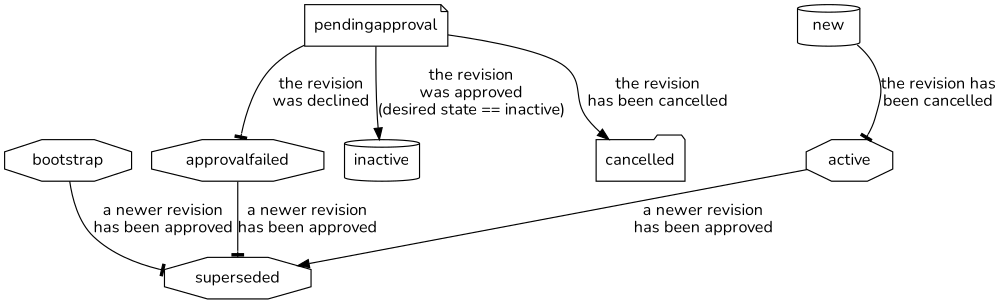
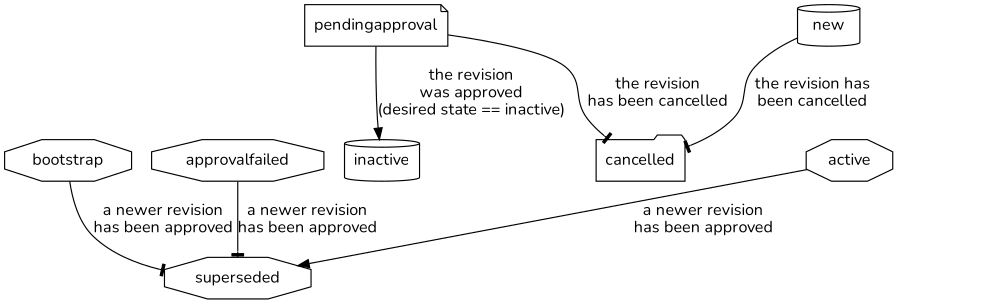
edge "pendingapproval" -> "cancelled": arrowhead normal -> tee
edge "pendingapproval" -> "approvalfailed": removed, label "the revision was declined"
edge "new" -> "active": now "new" -> "cancelled"
